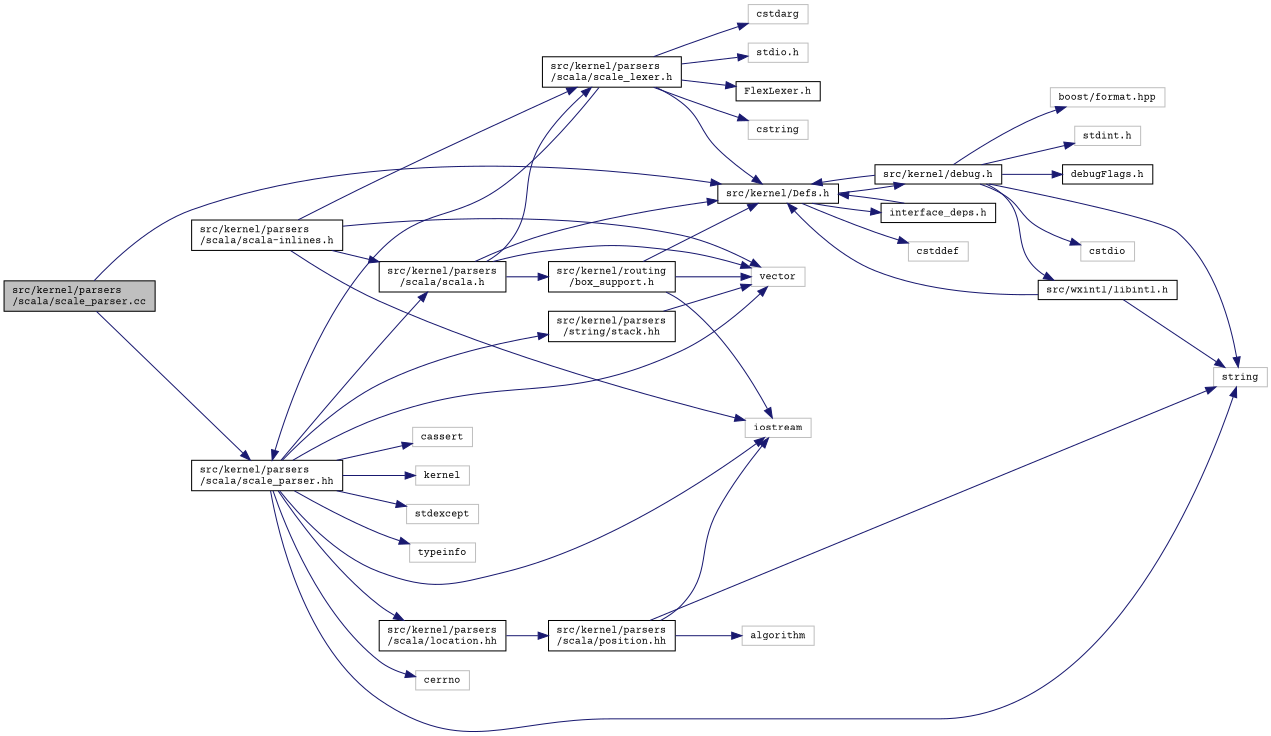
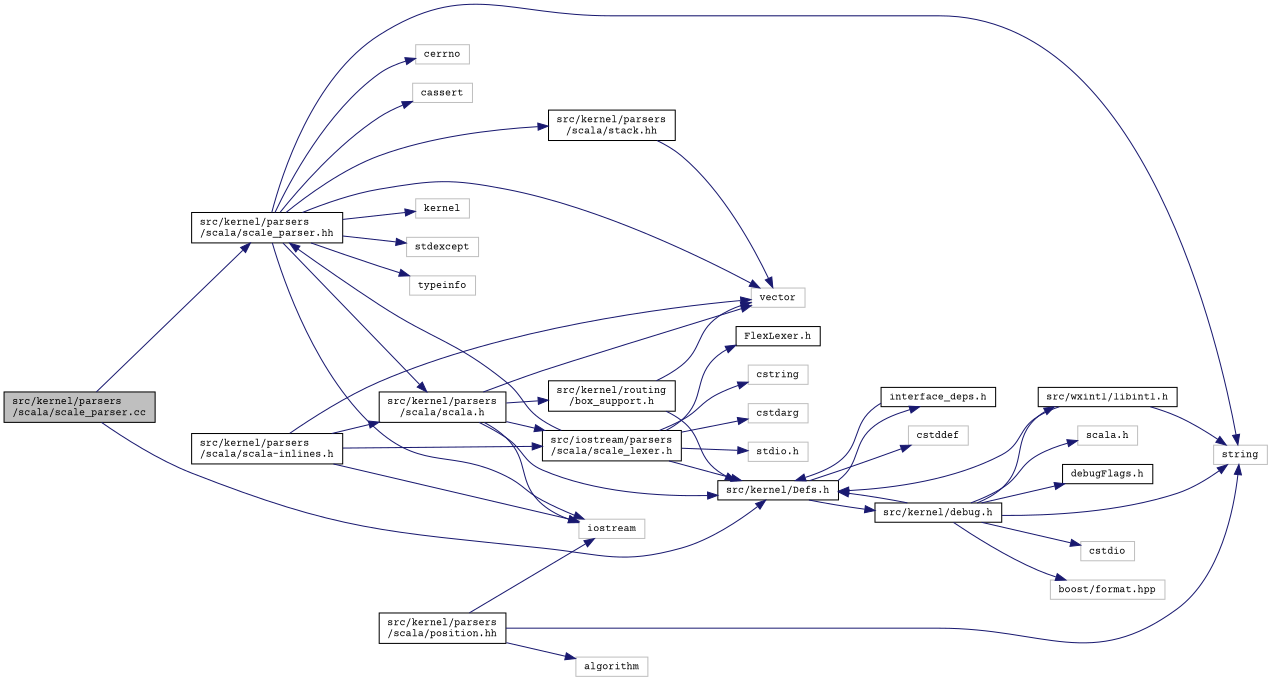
node "src/kernel/parsers /scala/scale_lexer.h": label "src/kernel/parsers /scala/scale_lexer.h" -> "src/iostream/parsers /scala/scale_lexer.h"
node "stdint.h": label "stdint.h" -> "scala.h"
node "src/kernel/parsers /string/stack.hh": label "src/kernel/parsers /string/stack.hh" -> "src/kernel/parsers /scala/stack.hh"
edge "src/kernel/routing /box_support.h" -> "iostream": now "src/kernel/parsers /scala/scala.h" -> "iostream"
node "src/kernel/parsers /scala/location.hh": removed
